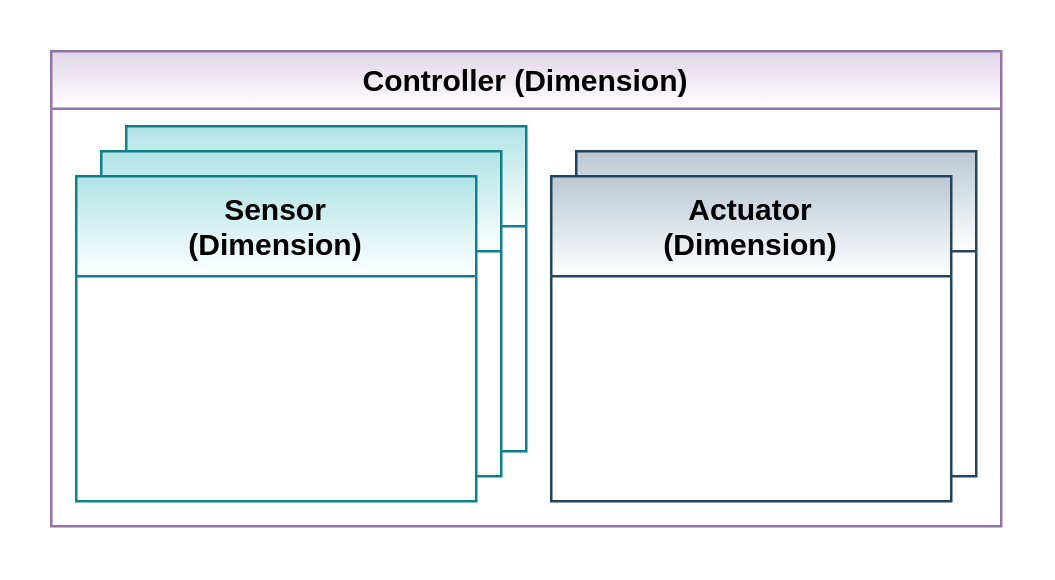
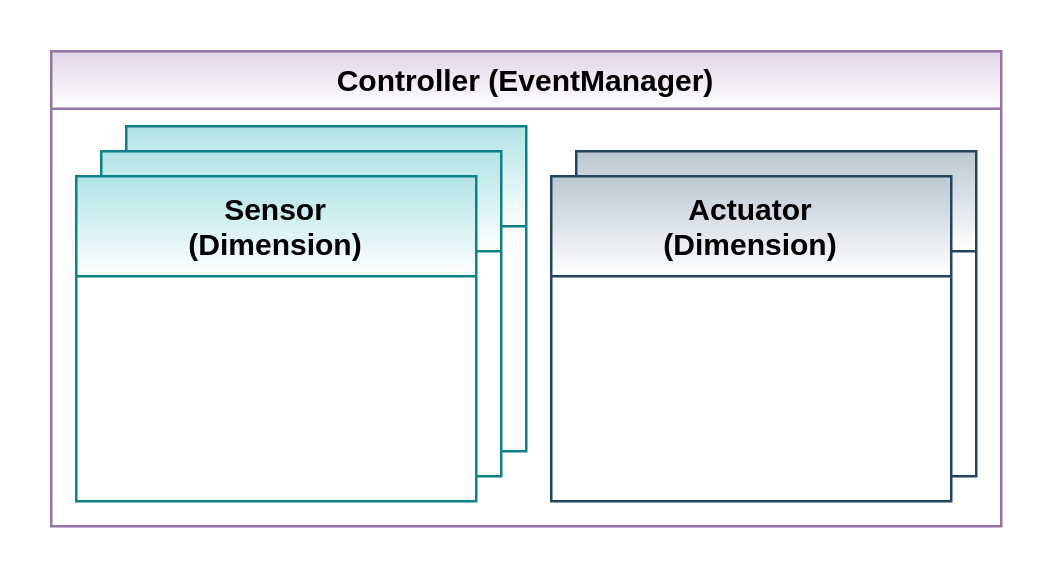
node "Controller (Dimension)": label "Controller (Dimension)" -> "Controller (EventManager)"
